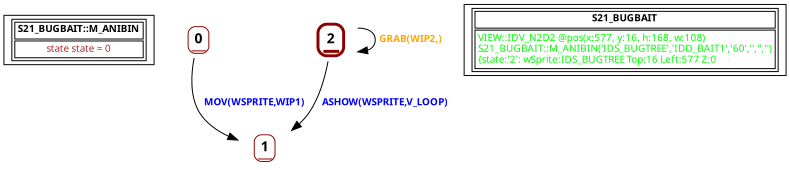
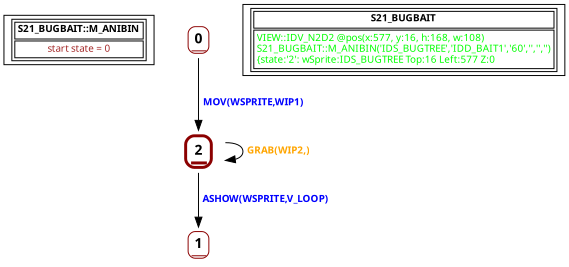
node "S21_BUGBAIT::M_ANIBIN": text "state state = 0" -> "start state = 0"
edge "0" -> "1": now "0" -> "2"
